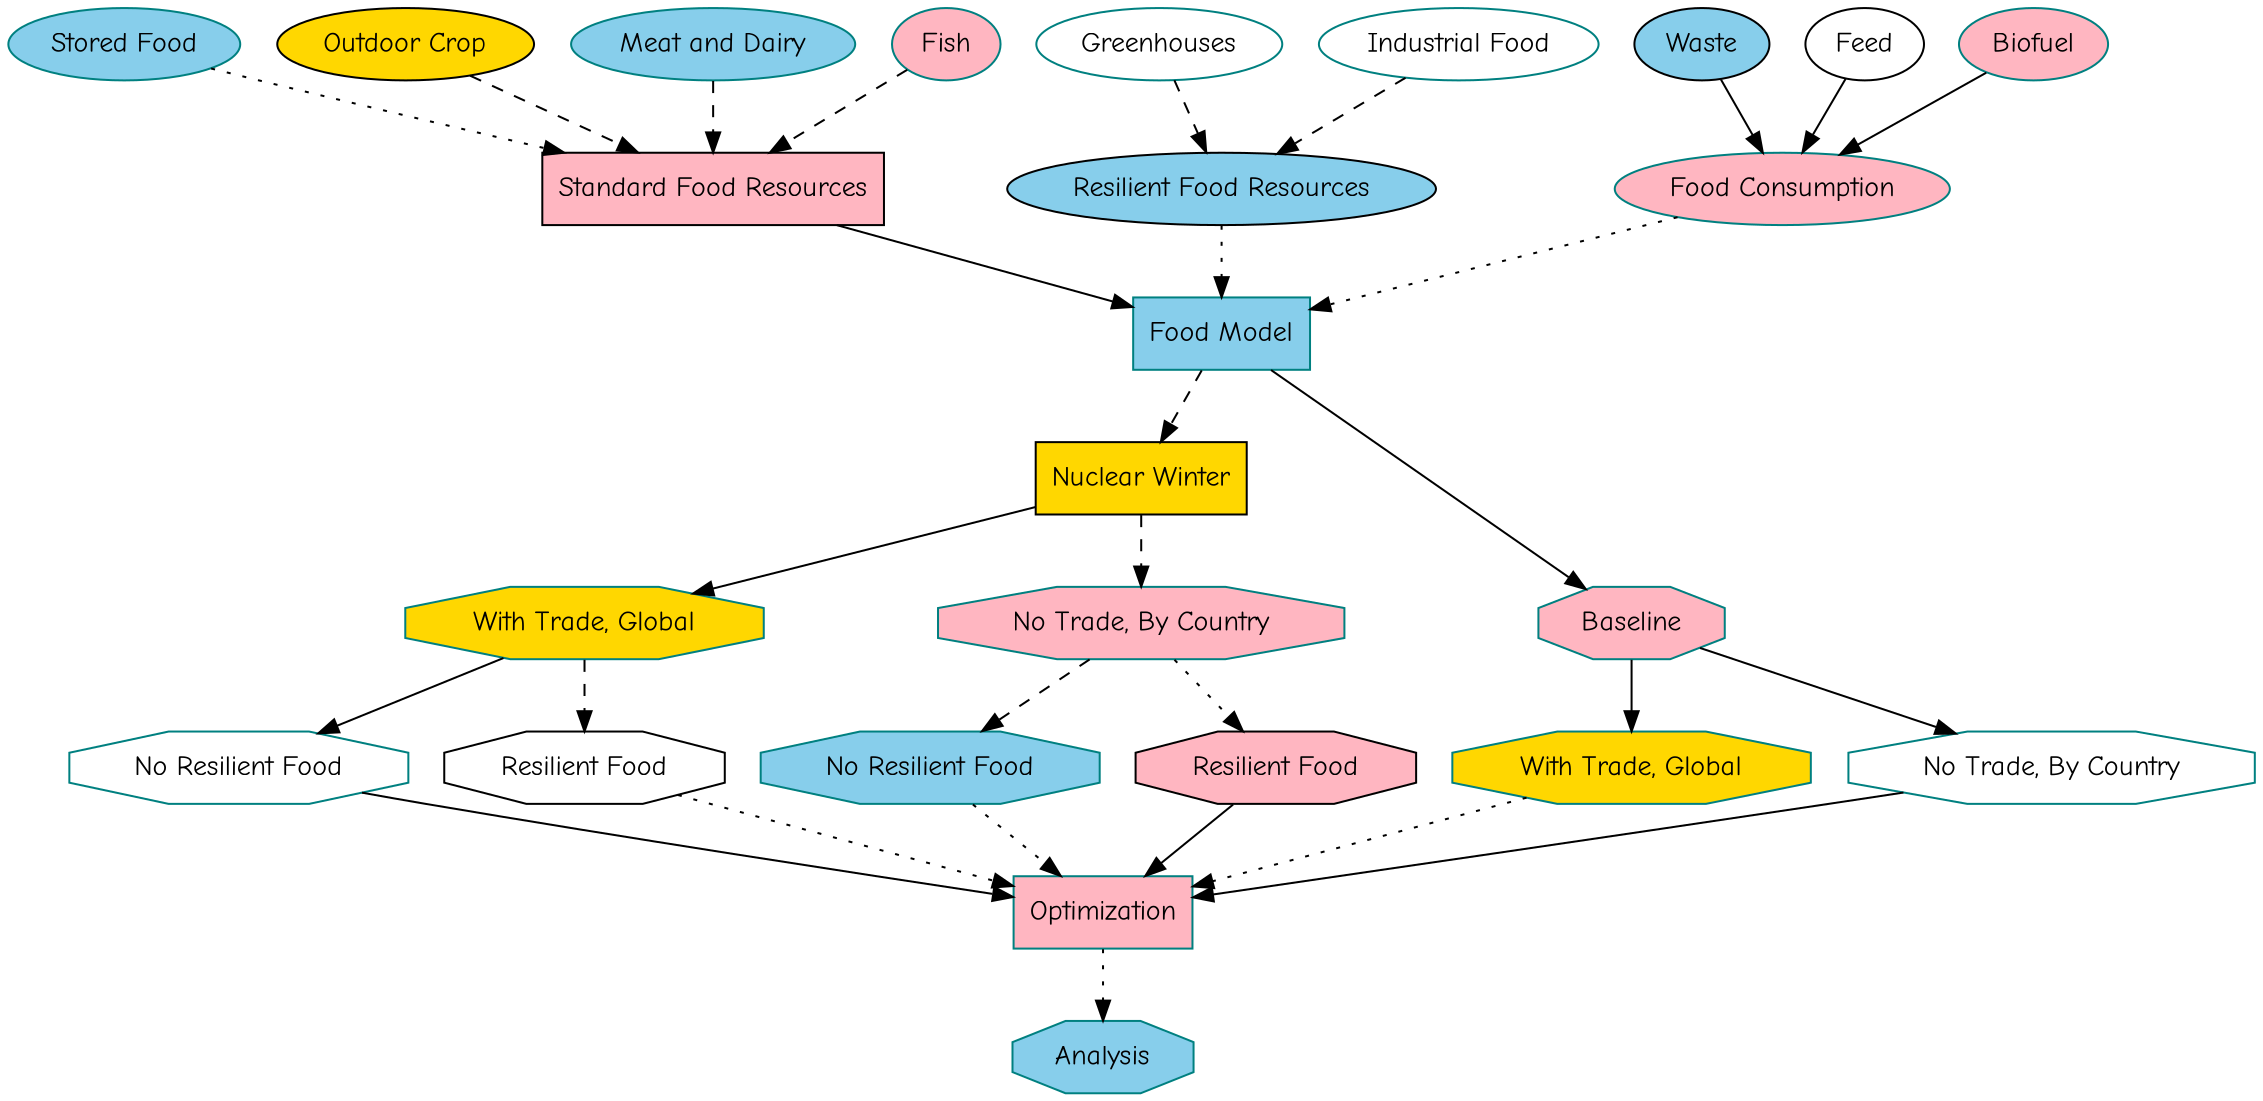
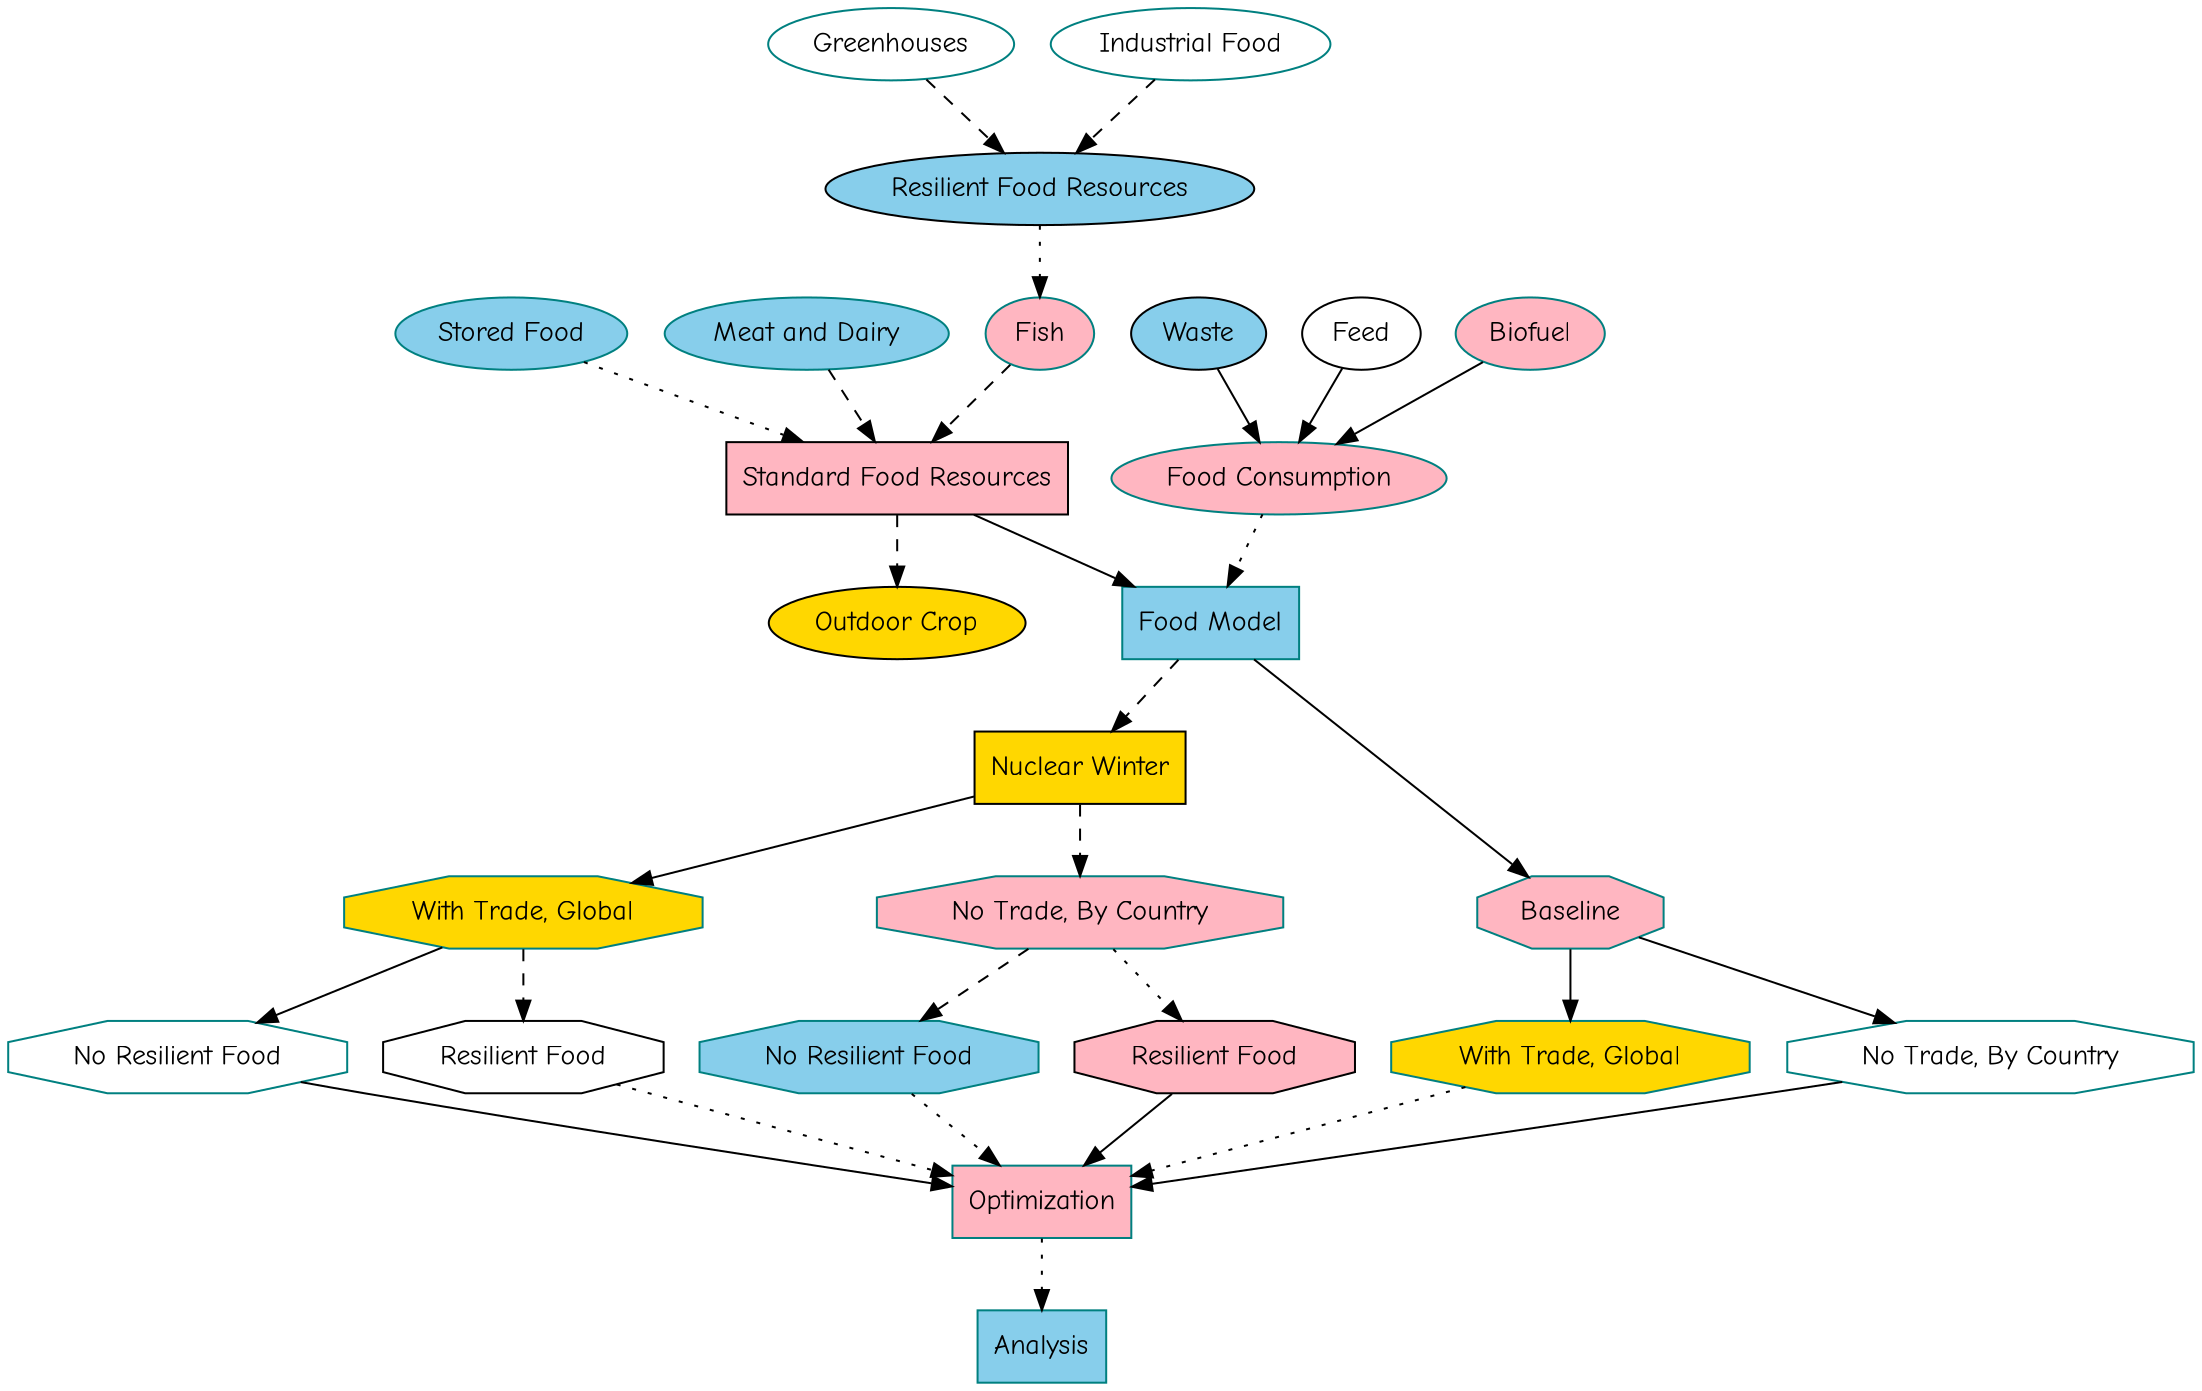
edge "Outdoor Crop" -> "Standard Food Resources": reversed
edge "Resilient Food Resources" -> "Food Model": now "Resilient Food Resources" -> "Fish"
node "Analysis": shape octagon -> box
